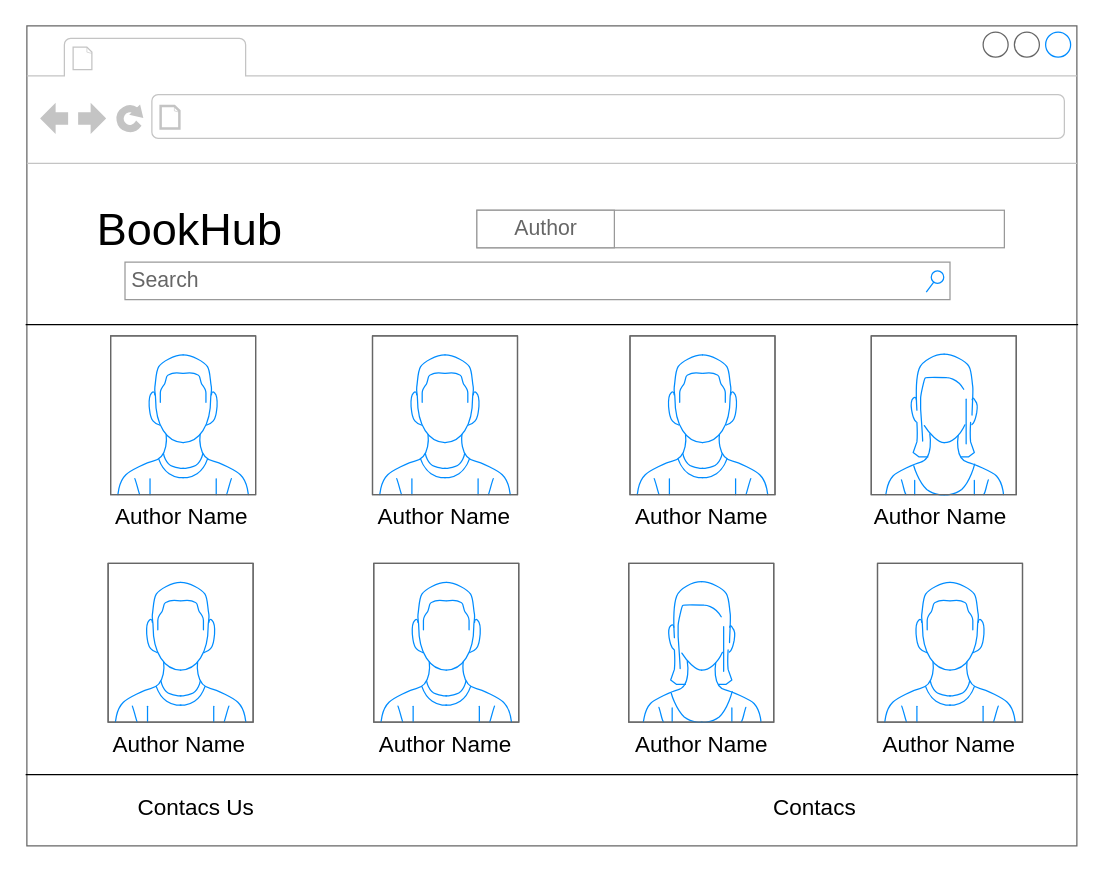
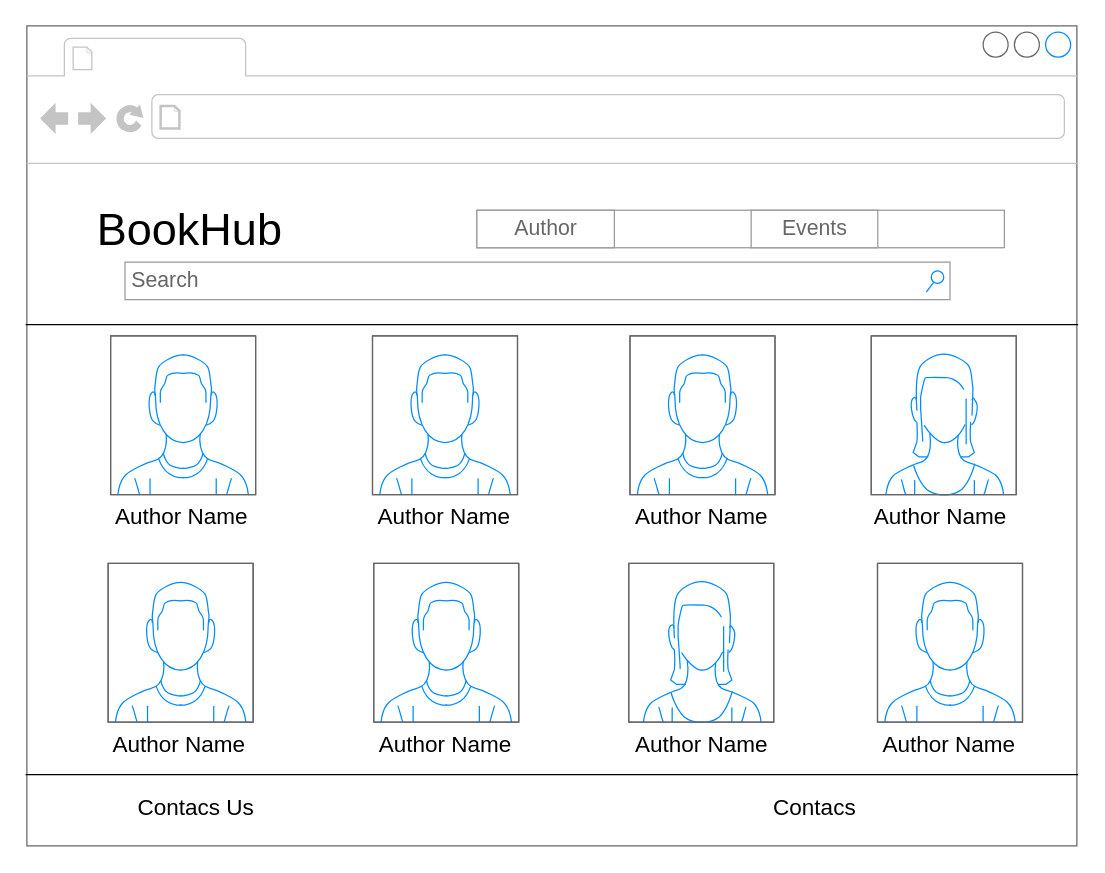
node "Events": added
